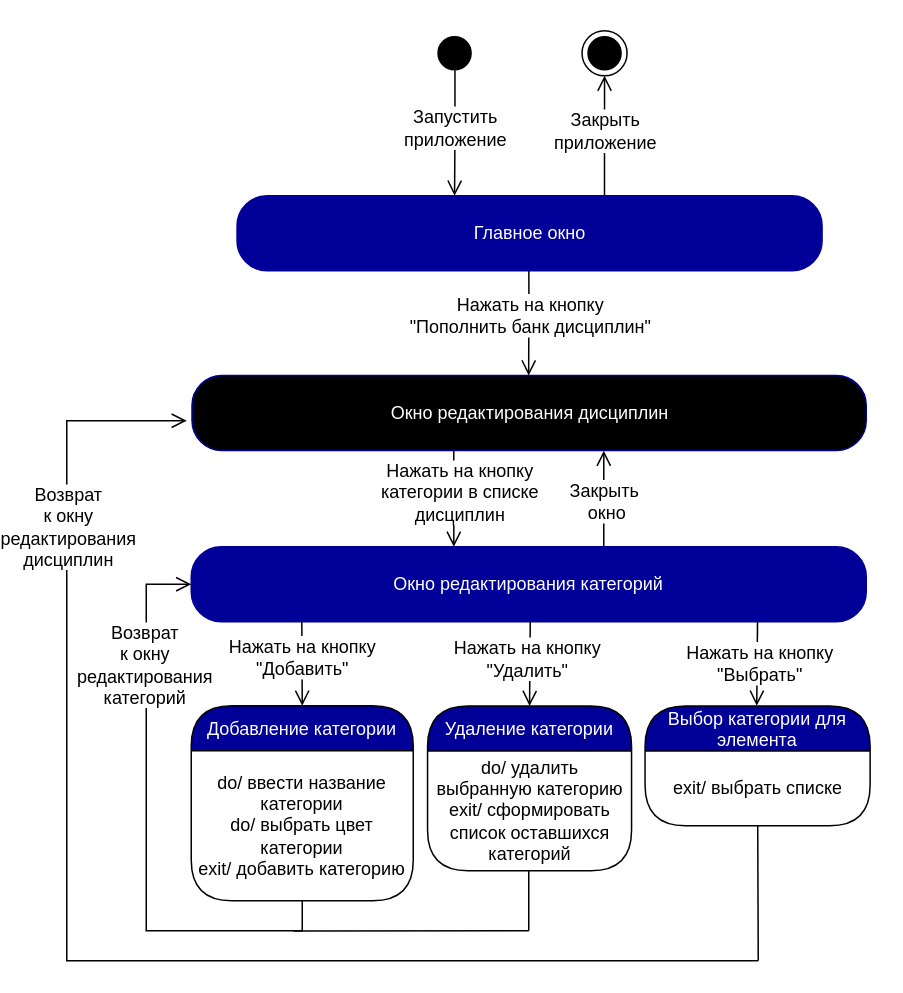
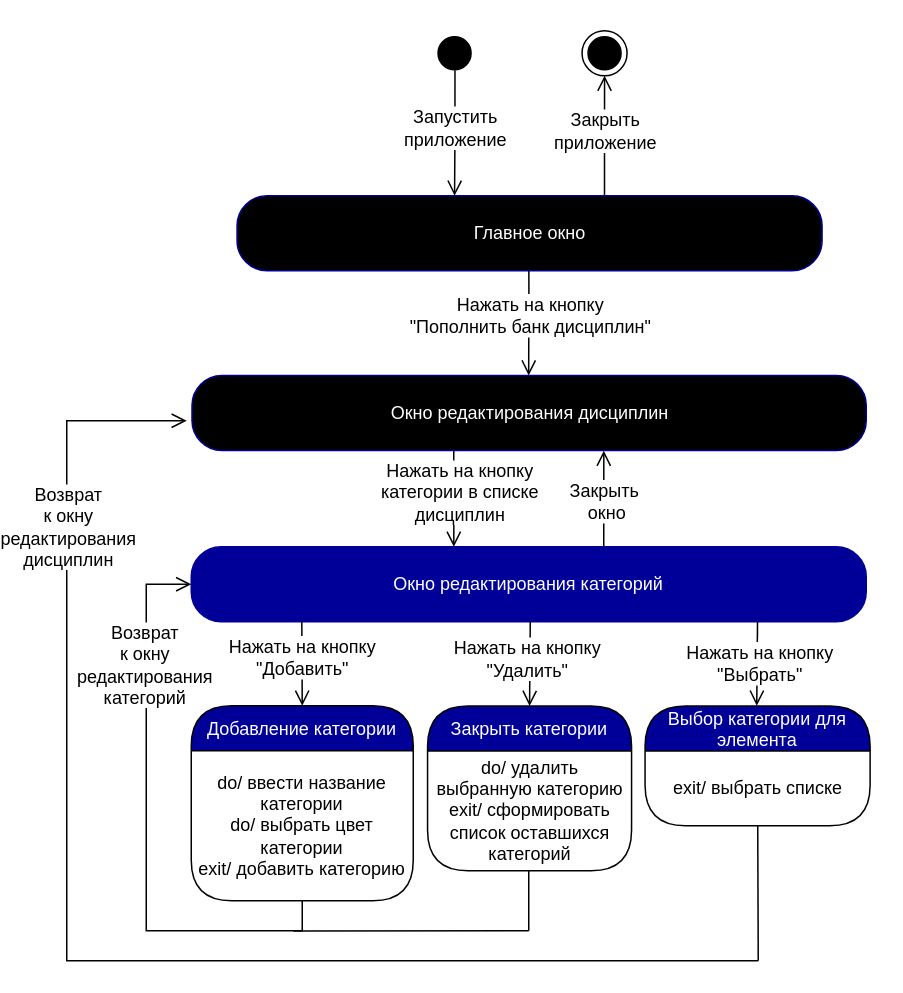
node "Главное окно": fillcolor #000099 -> #000000
node "Удаление категории": label "Удаление категории" -> "Закрыть категории"
